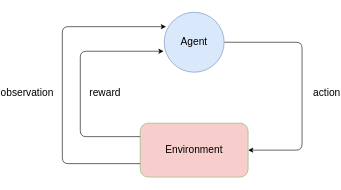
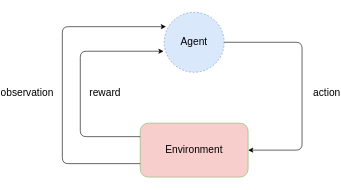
node "Agent": style solid -> dashed
